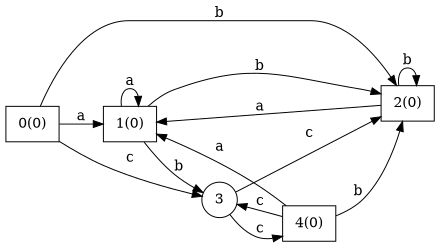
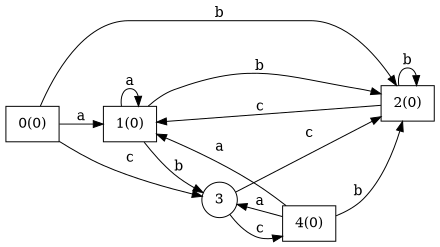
edge "2(0)" -> "1(0)": label "a" -> "c"
edge "4(0)" -> "3": label "c" -> "a"
